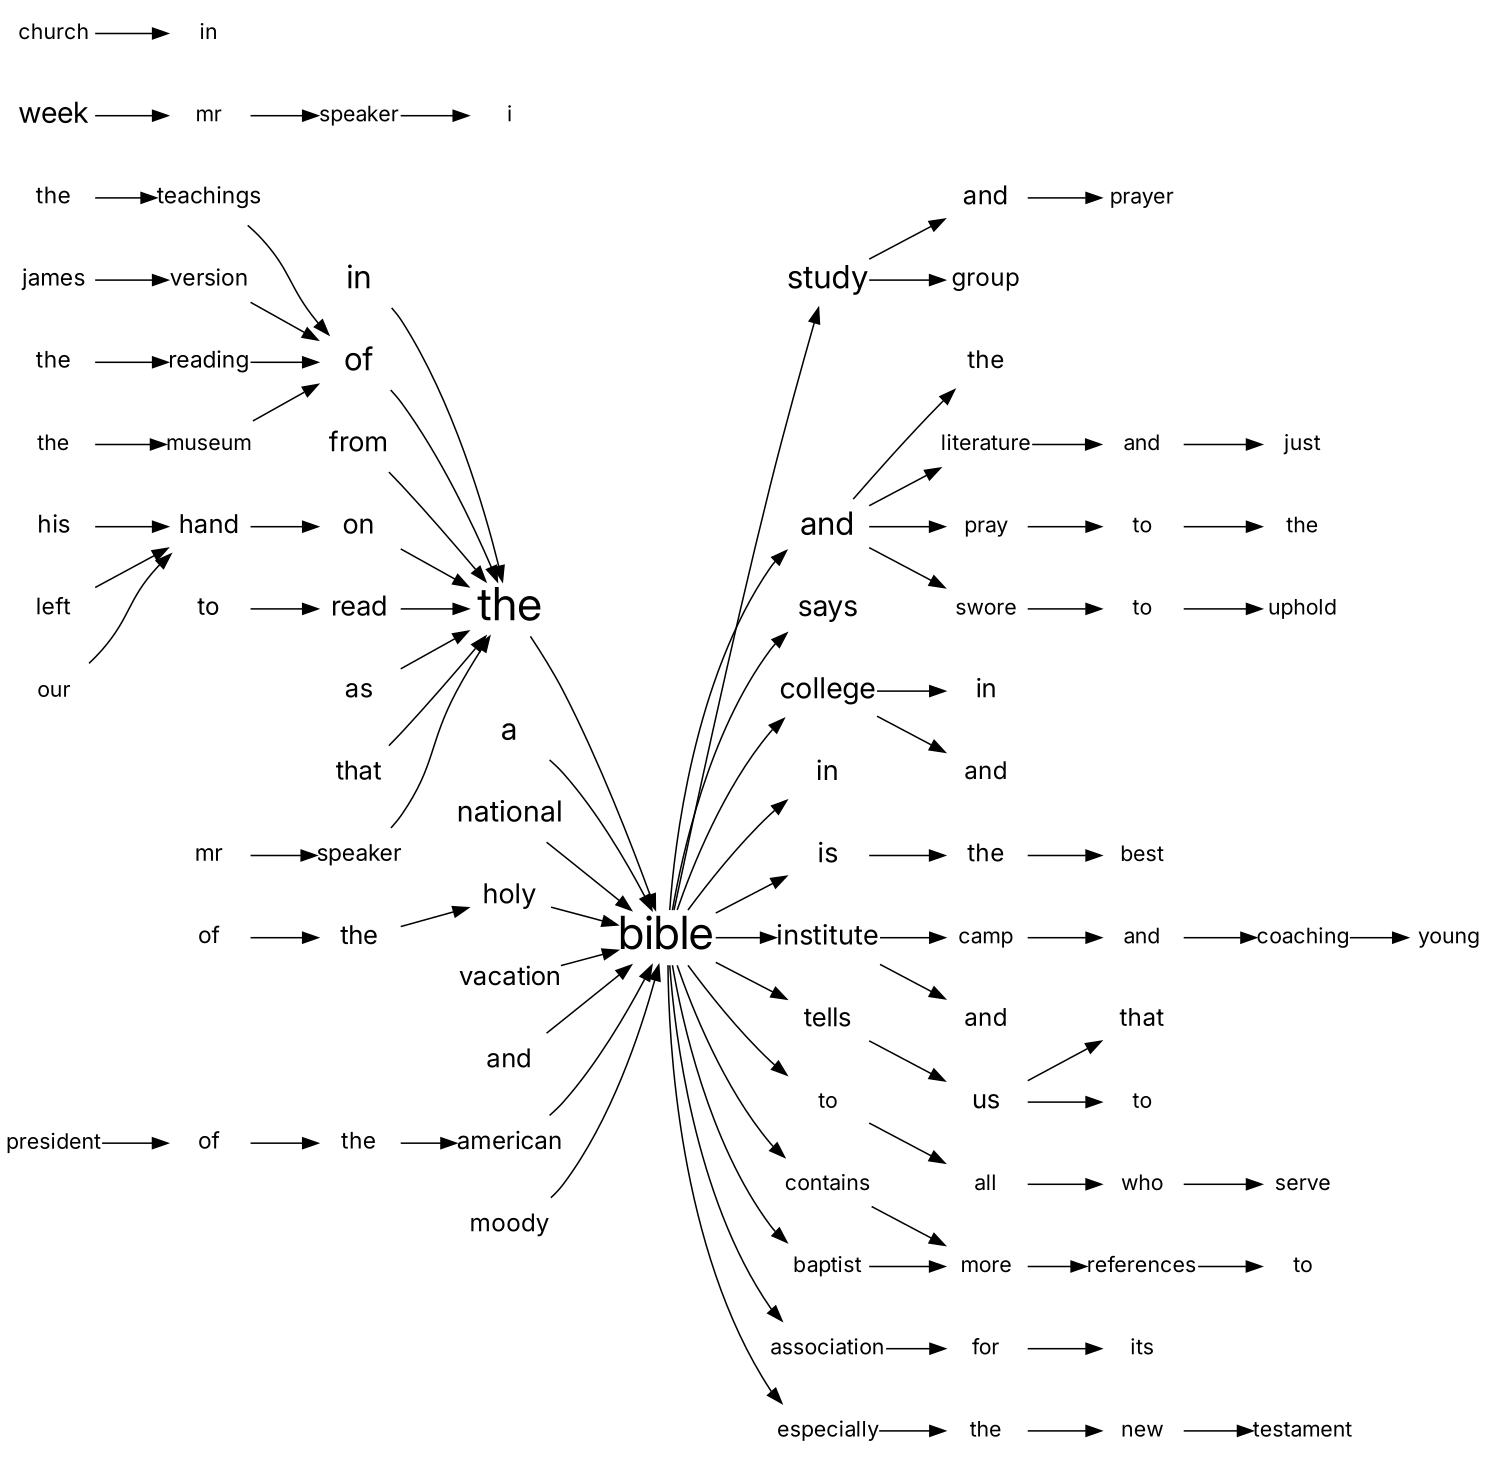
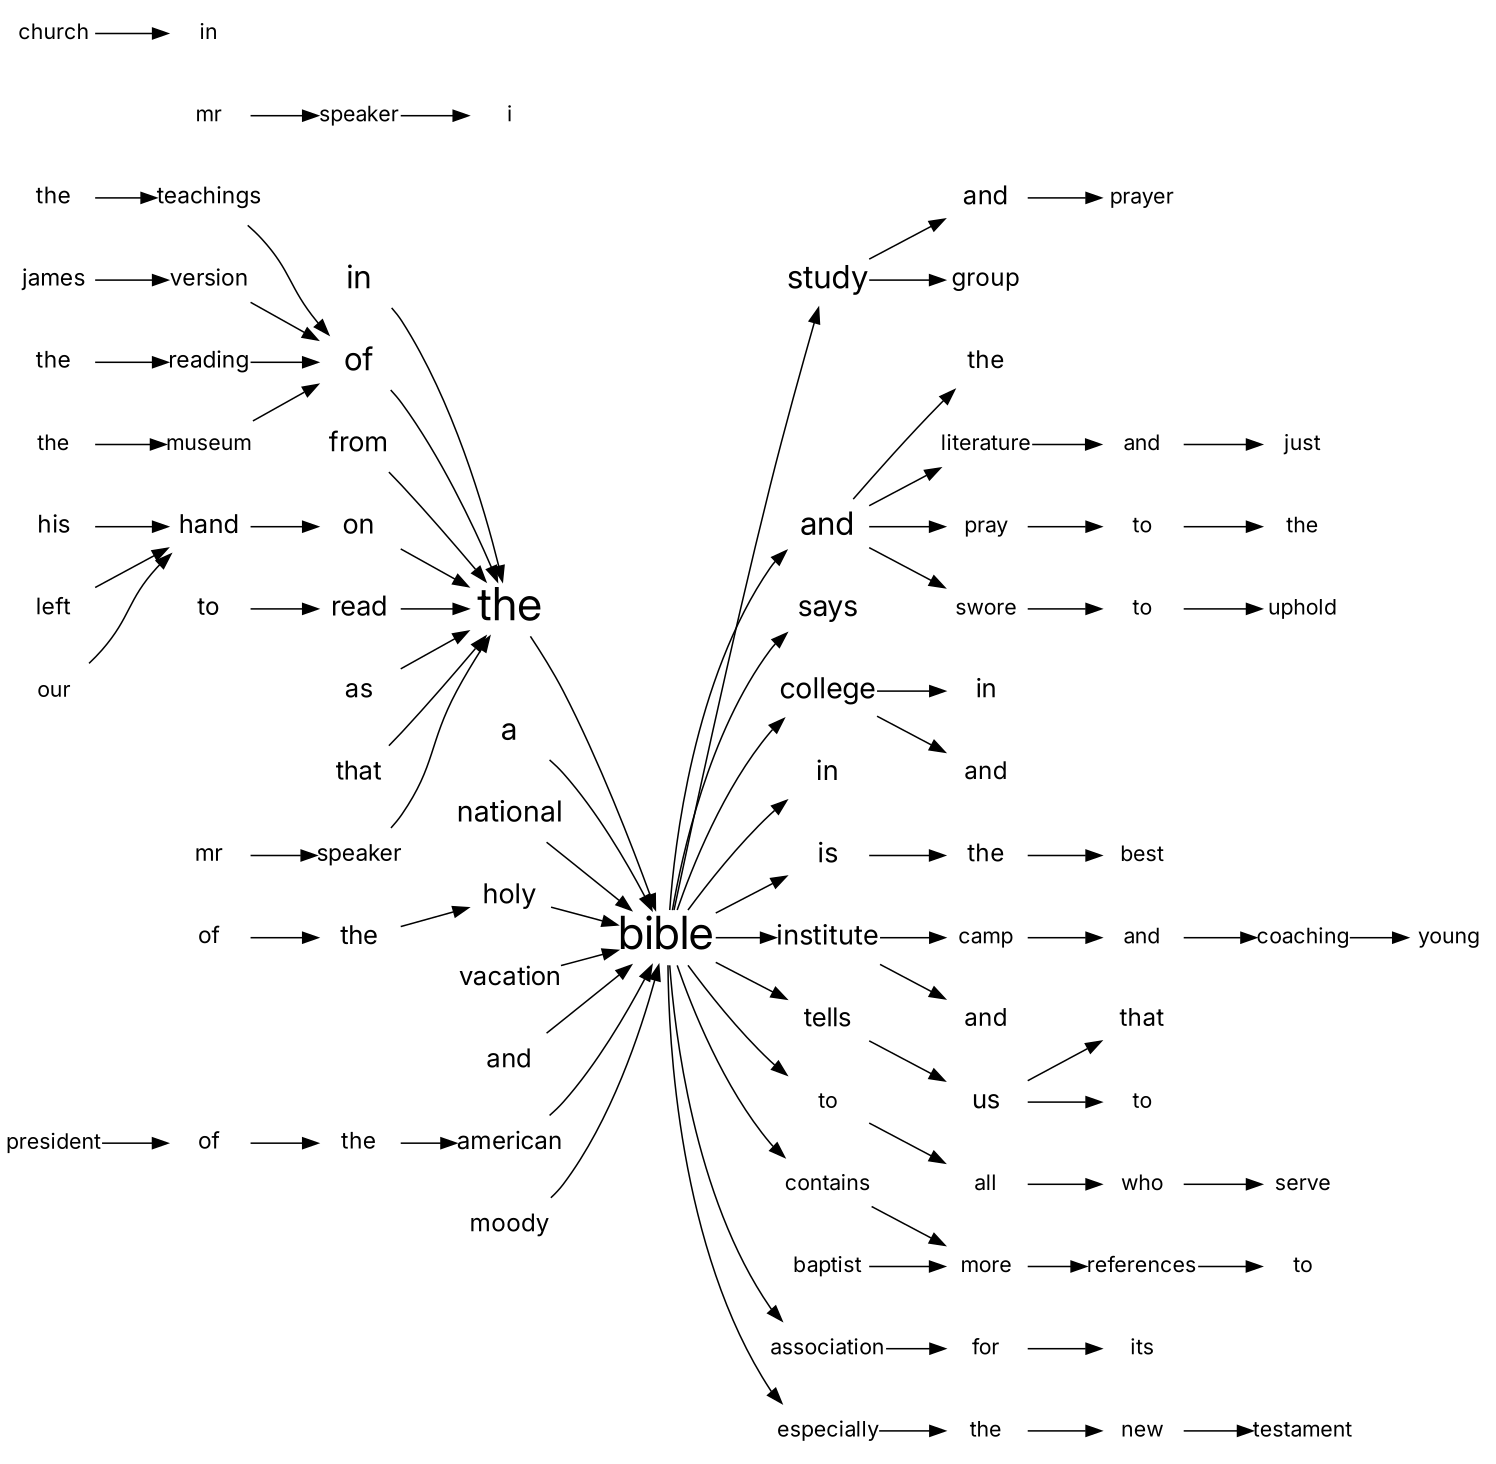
node "week": removed
edge "bible" -> "baptist": removed
